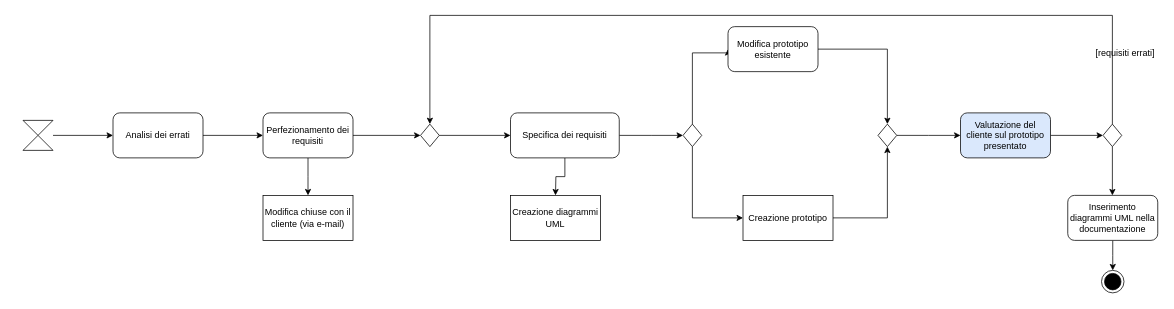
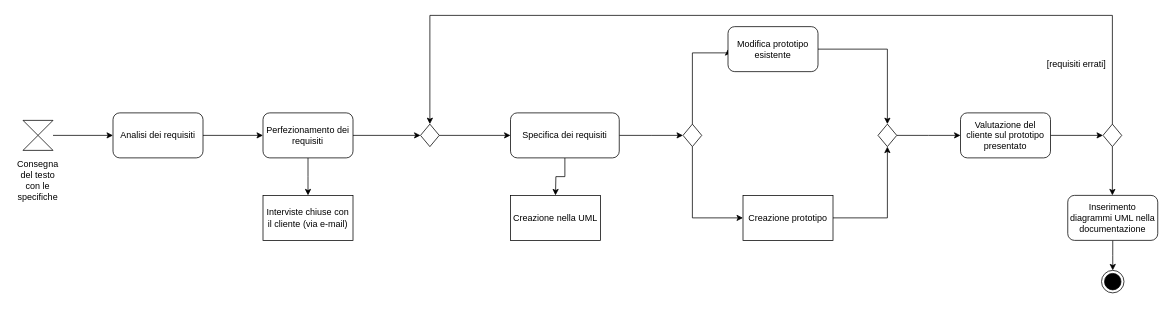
node "[requisiti errati]": moved (1125, 53) -> (1077, 64)
node "Analisi dei errati": label "Analisi dei errati" -> "Analisi dei requisiti"
node "Valutazione del cliente sul prototipo presentato": fillcolor #dae8fc -> #ffffff
node "Consegna del testo con le specifiche": added
node "Modifica chiuse con il cliente (via e-mail)": label "Modifica chiuse con il cliente (via e-mail)" -> "Interviste chiuse con il cliente (via e-mail)"
node "Creazione diagrammi UML": label "Creazione diagrammi UML" -> "Creazione nella UML"
